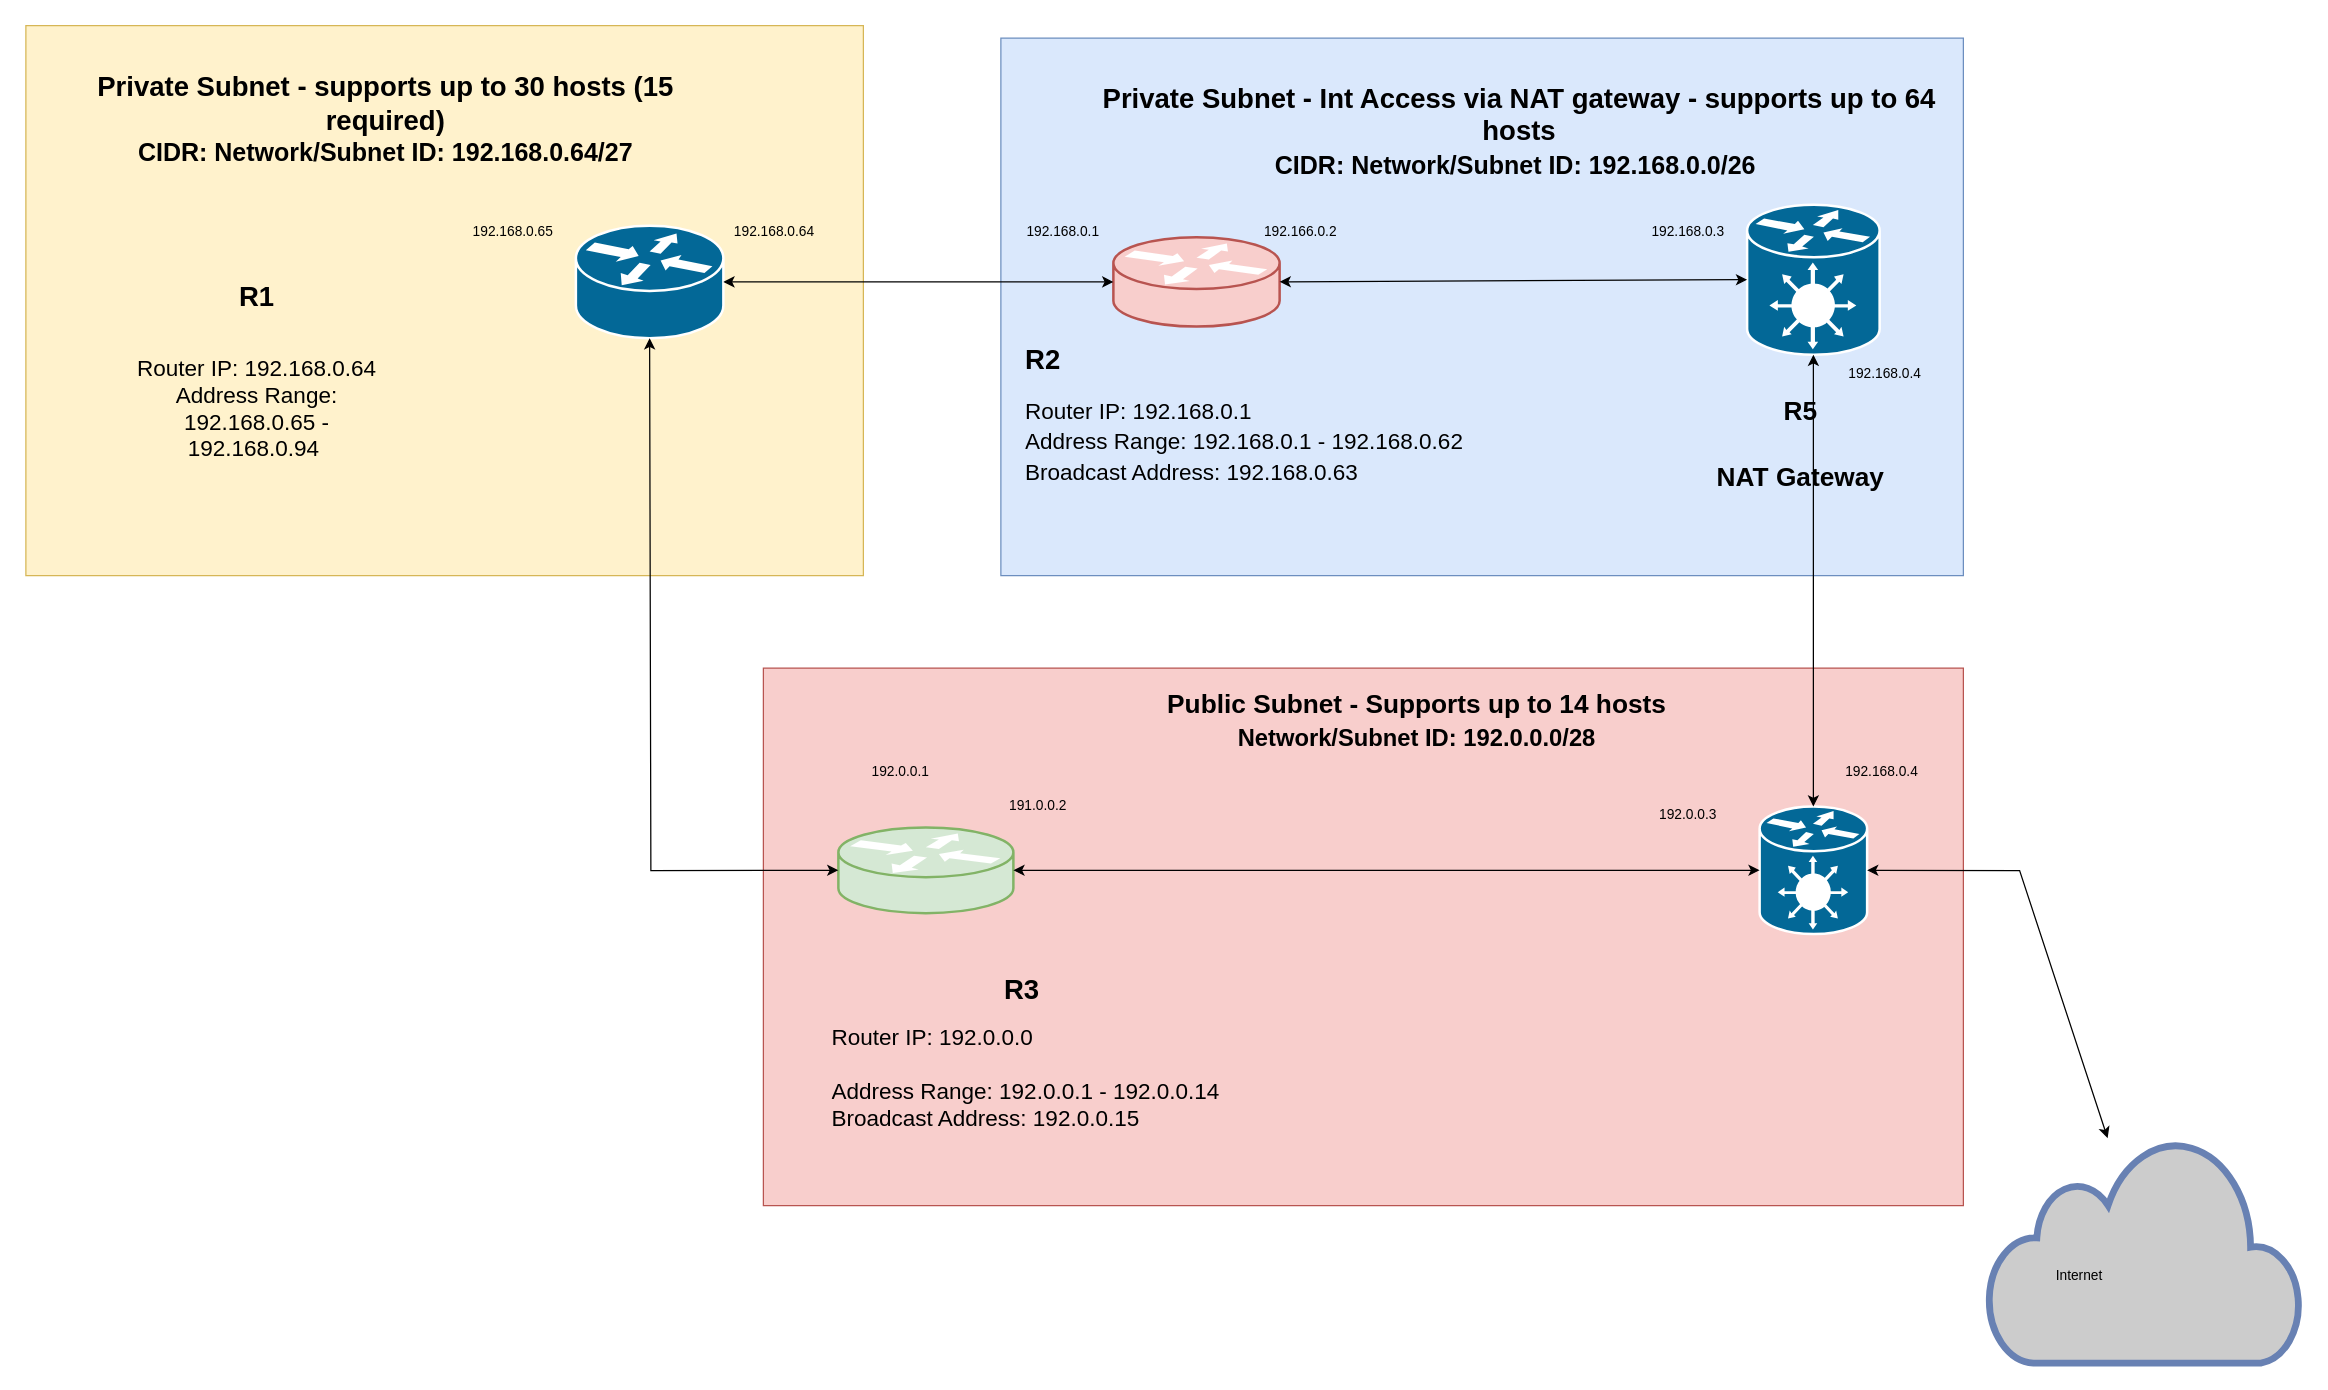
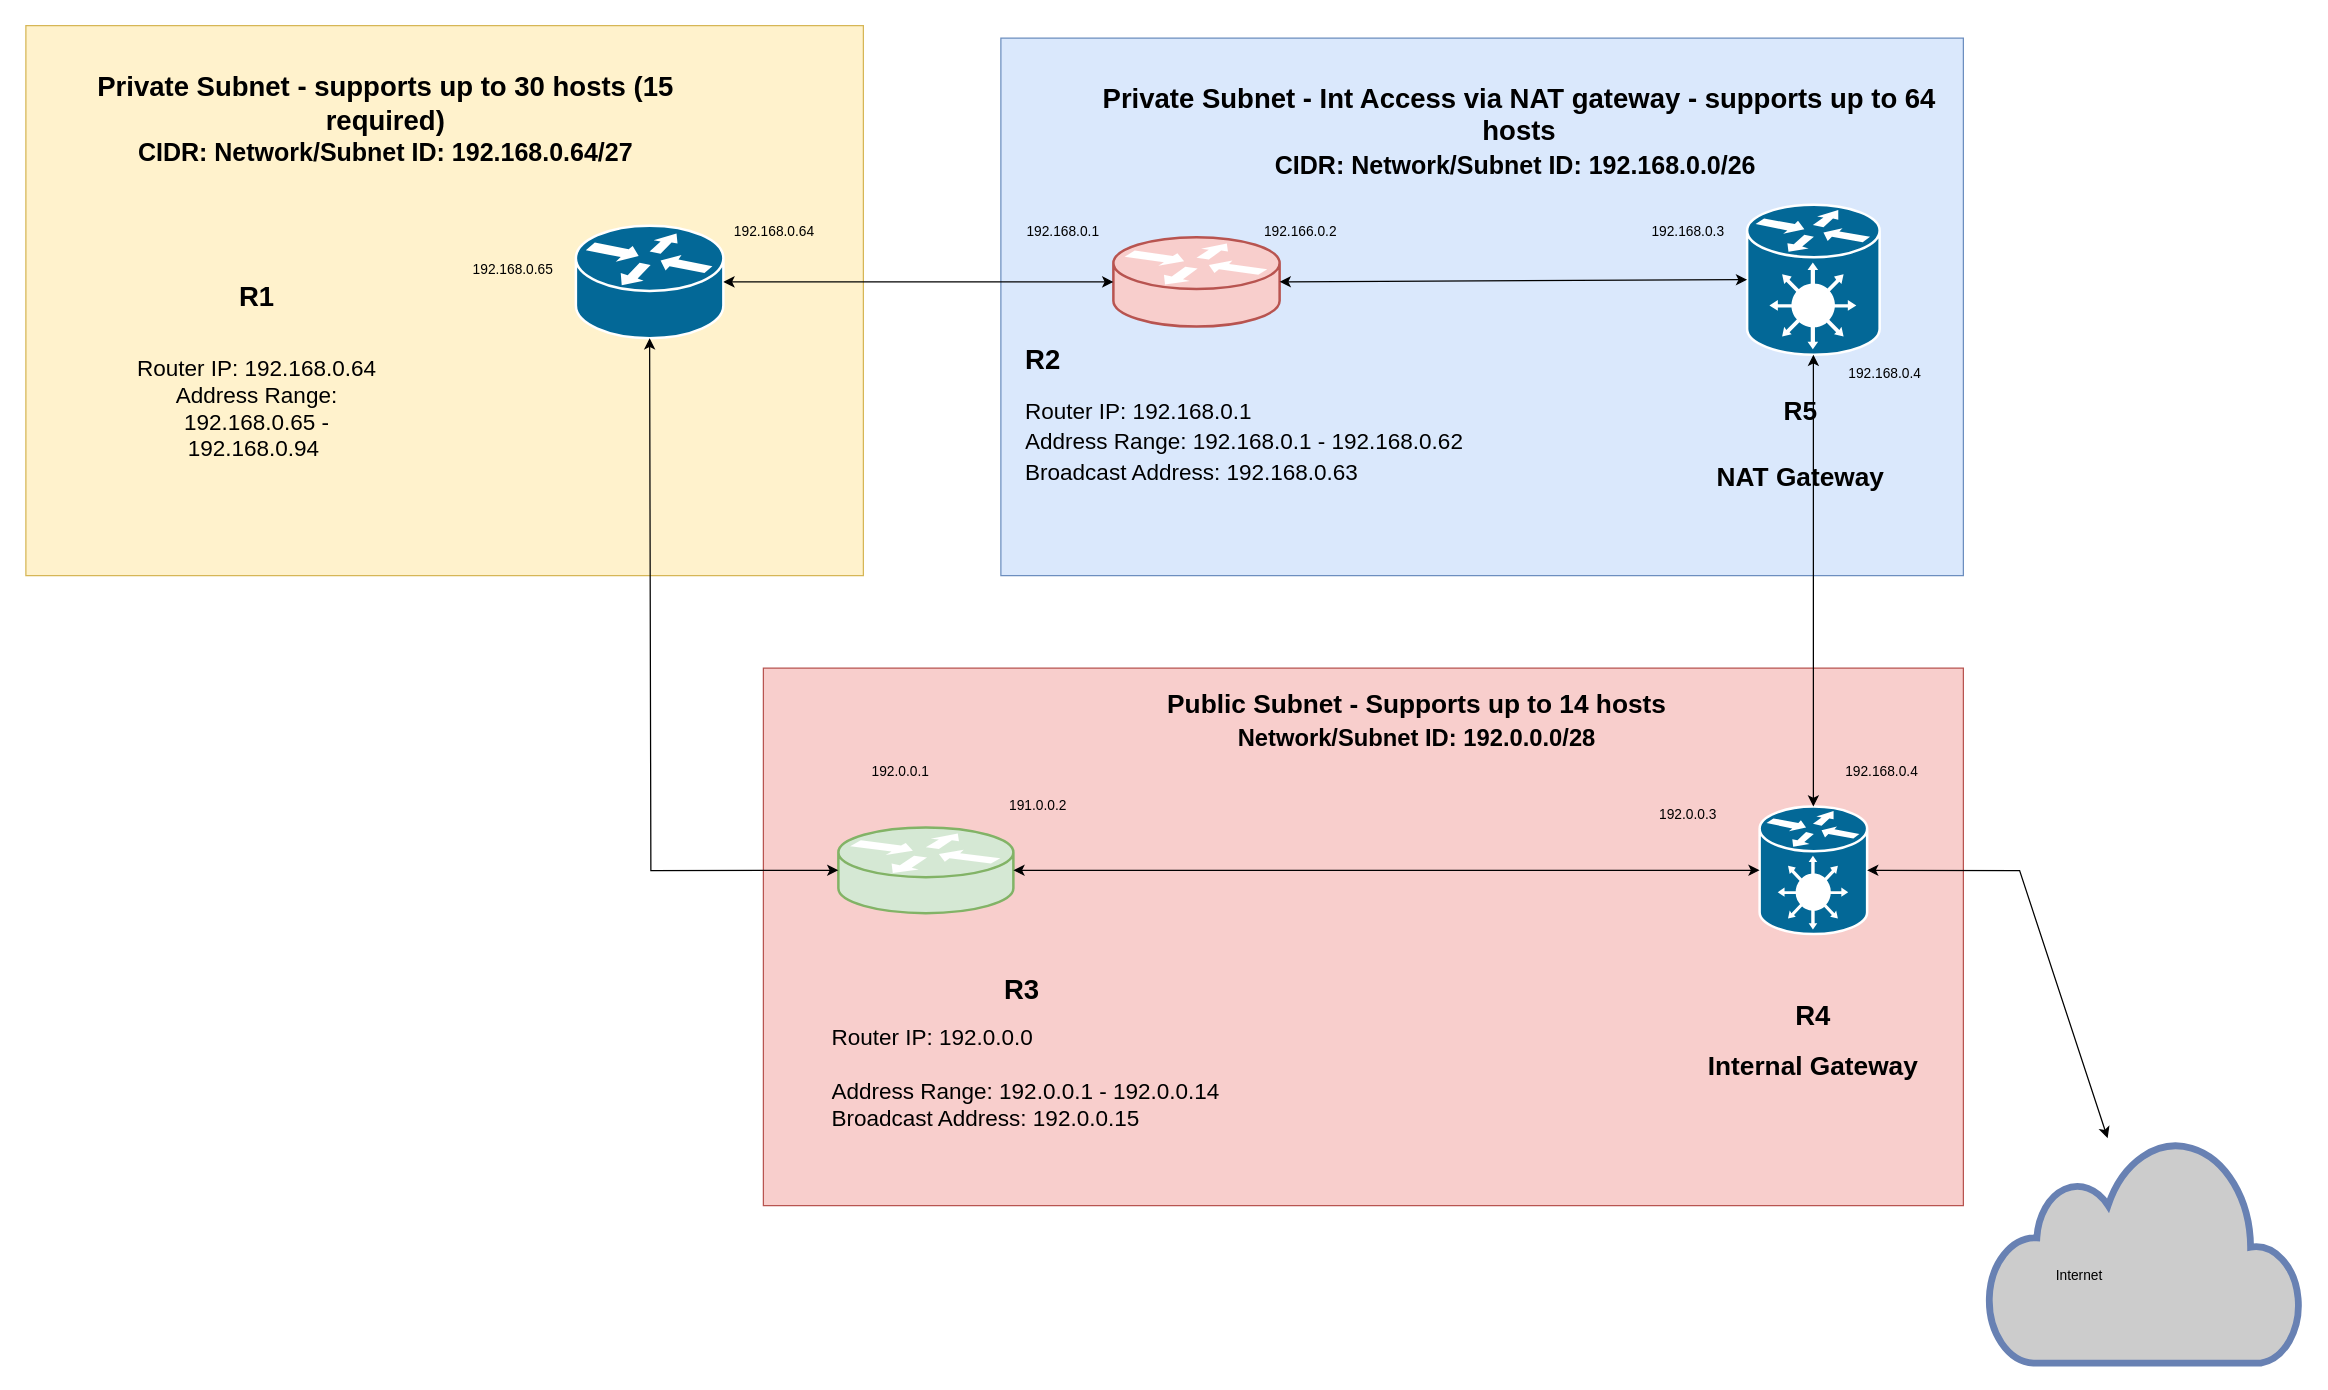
node "192.168.0.65": moved (513, 232) -> (513, 269)
node "R4 Internal Gateway": added
